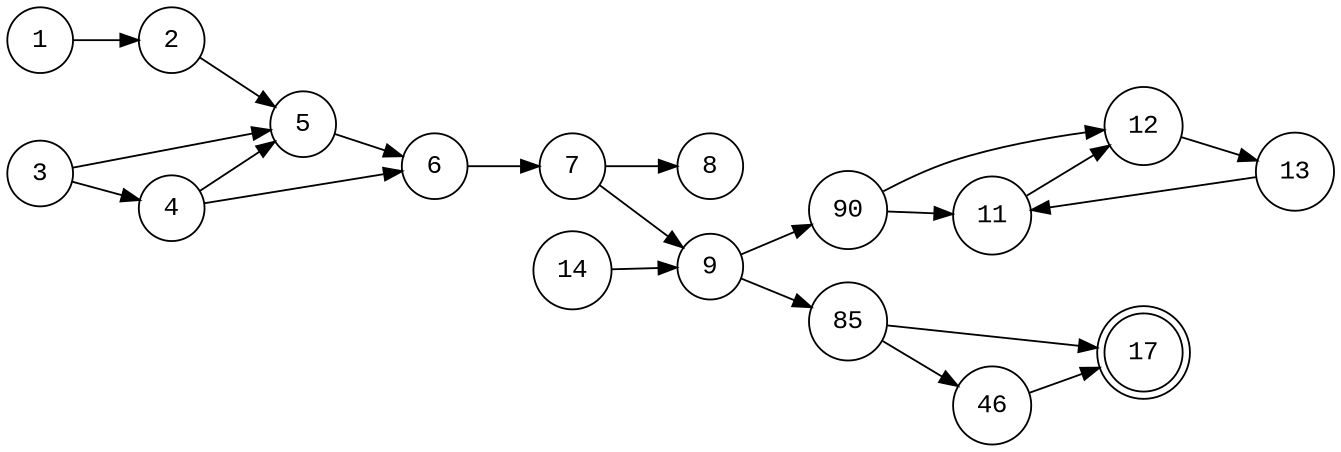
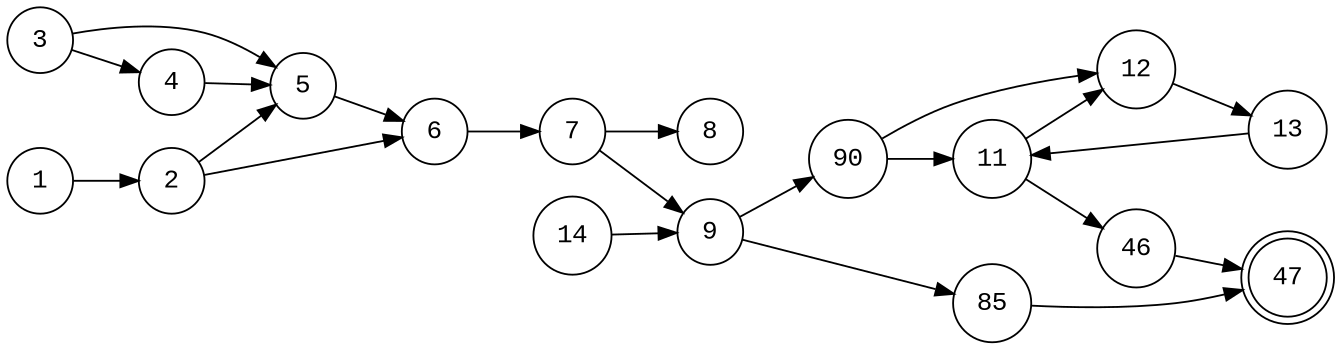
edge "4" -> "6": now "2" -> "6"
node "17": label "17" -> "47"
edge "85" -> "46": now "11" -> "46"
